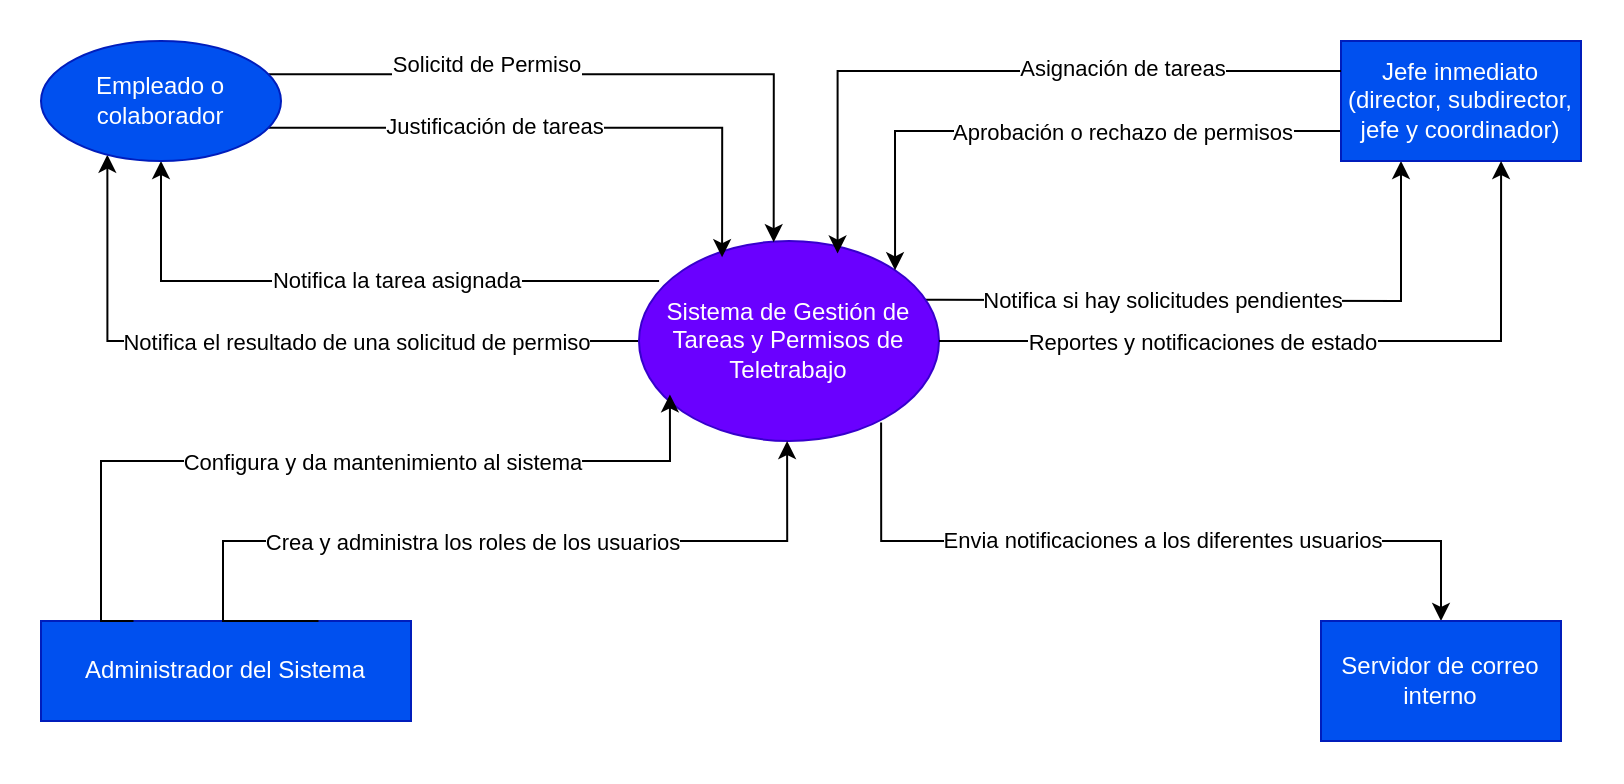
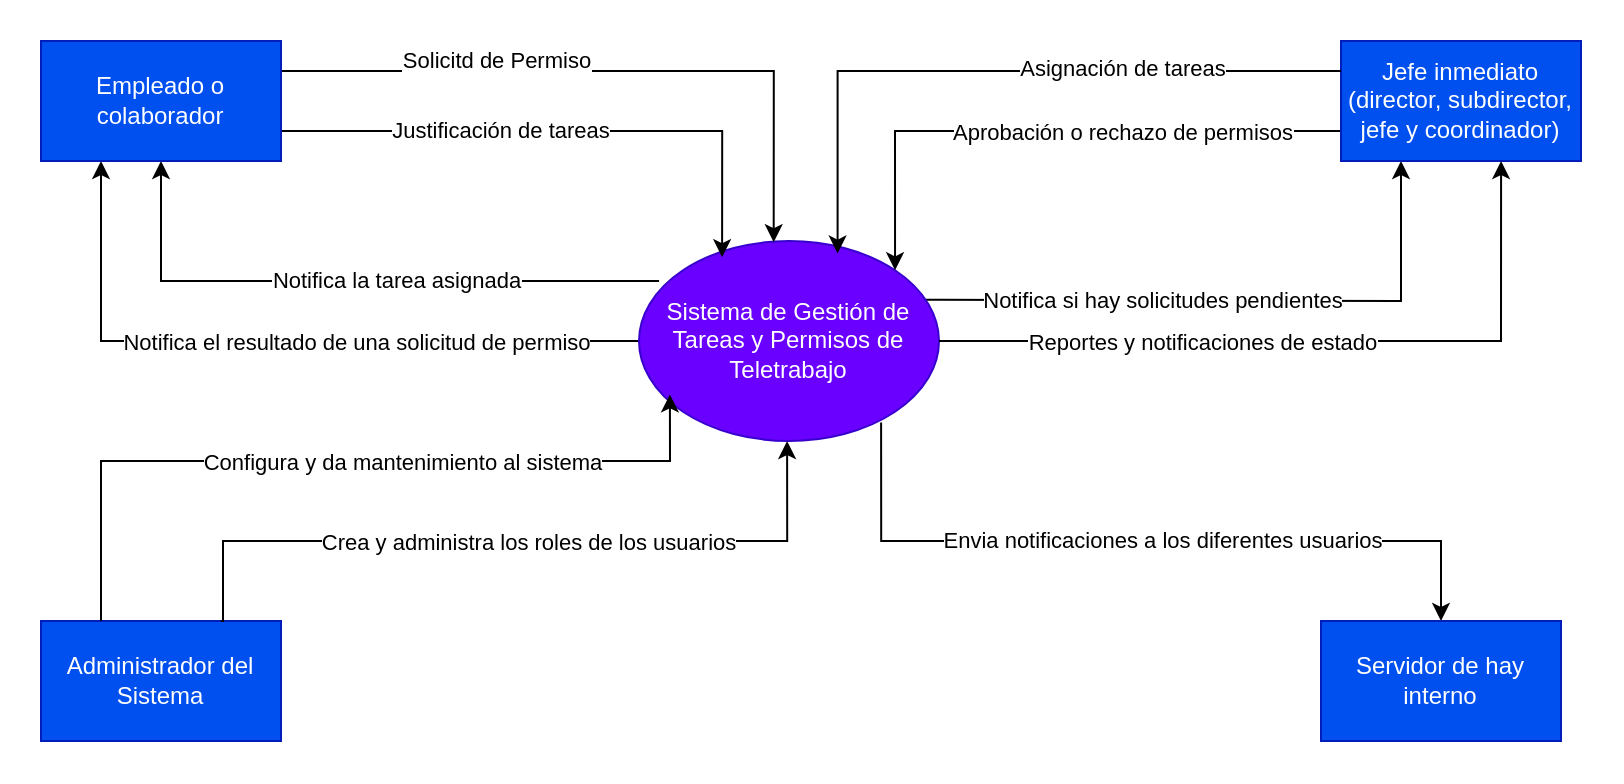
node "Empleado o colaborador": shape ellipse -> rectangle
node "Administrador del Sistema": size 370x100 -> 240x120
node "Servidor de correo interno": label "Servidor de correo interno" -> "Servidor de hay interno"
